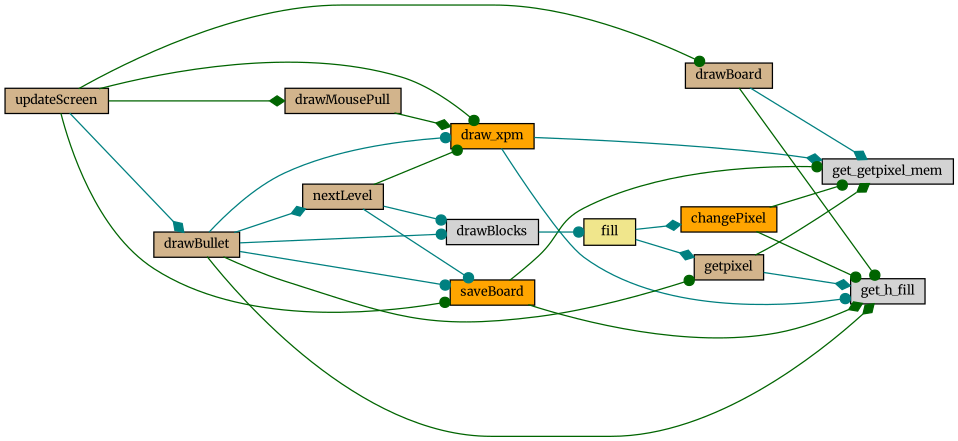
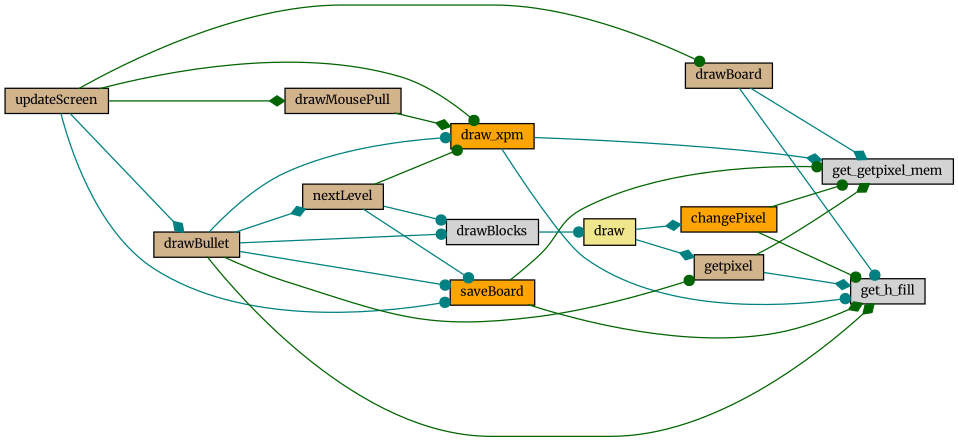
edge "drawBoard" -> "get_h_fill": color darkgreen -> teal
node "fill": label "fill" -> "draw"
edge "updateScreen" -> "saveBoard": color darkgreen -> teal
